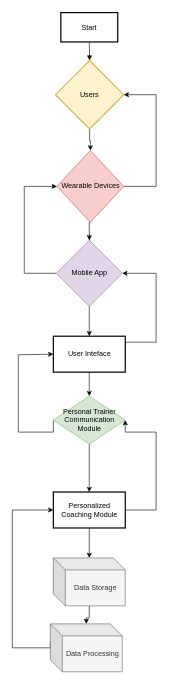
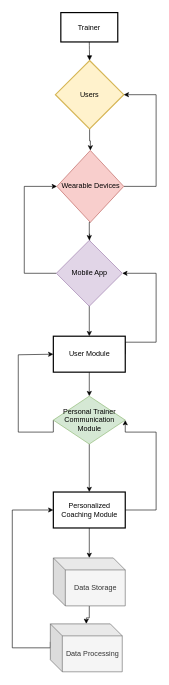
node "Start": label "Start" -> "Trainer"
node "User Inteface": label "User Inteface" -> "User Module"
